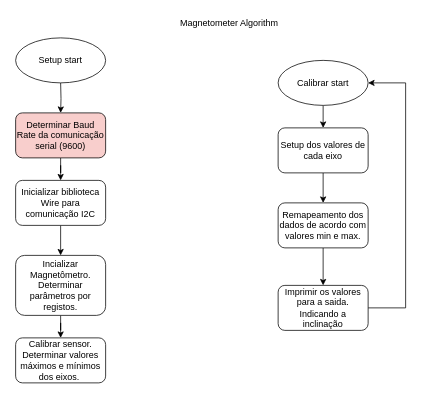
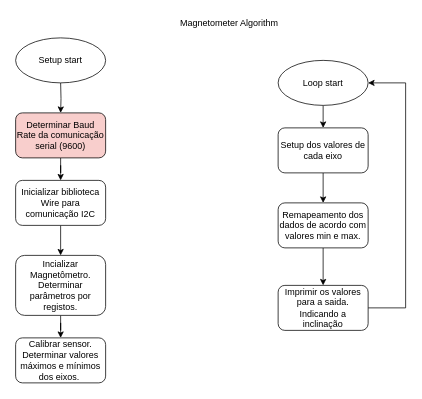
node "Calibrar start": label "Calibrar start" -> "Loop start"
